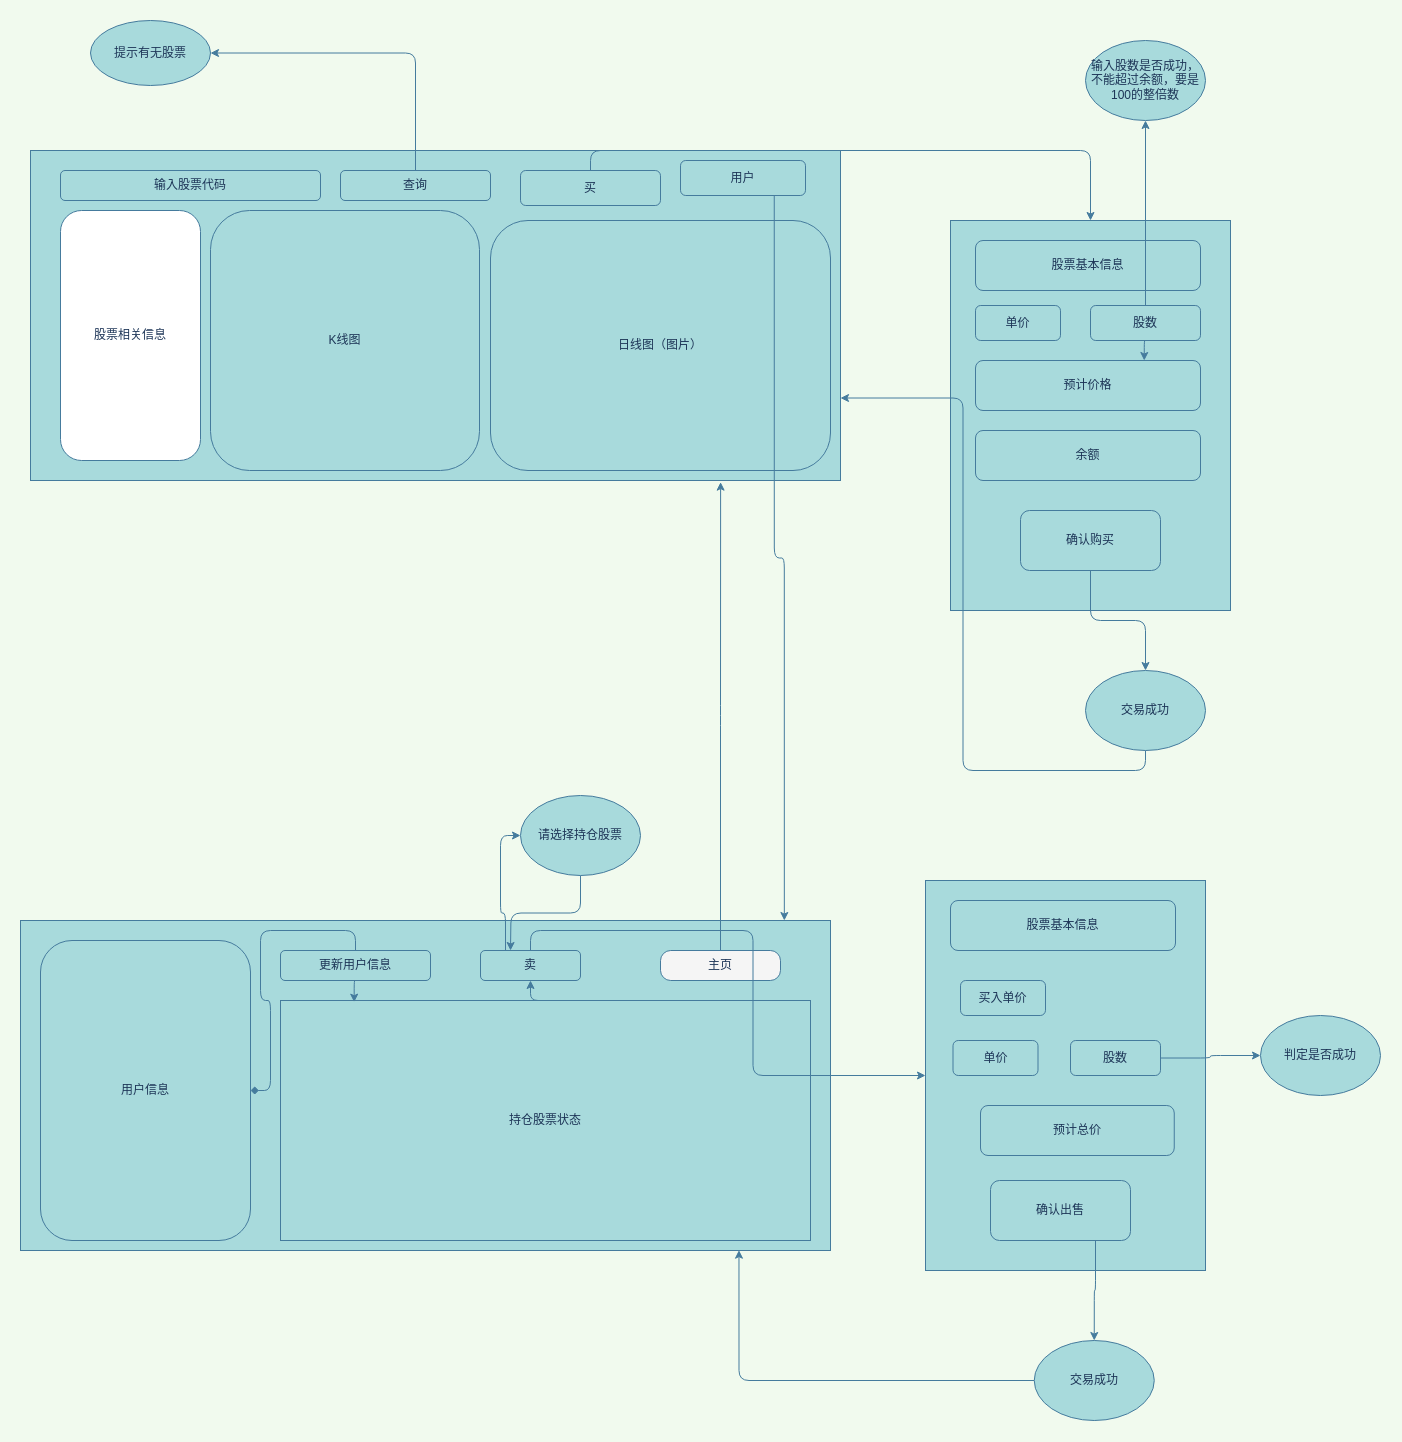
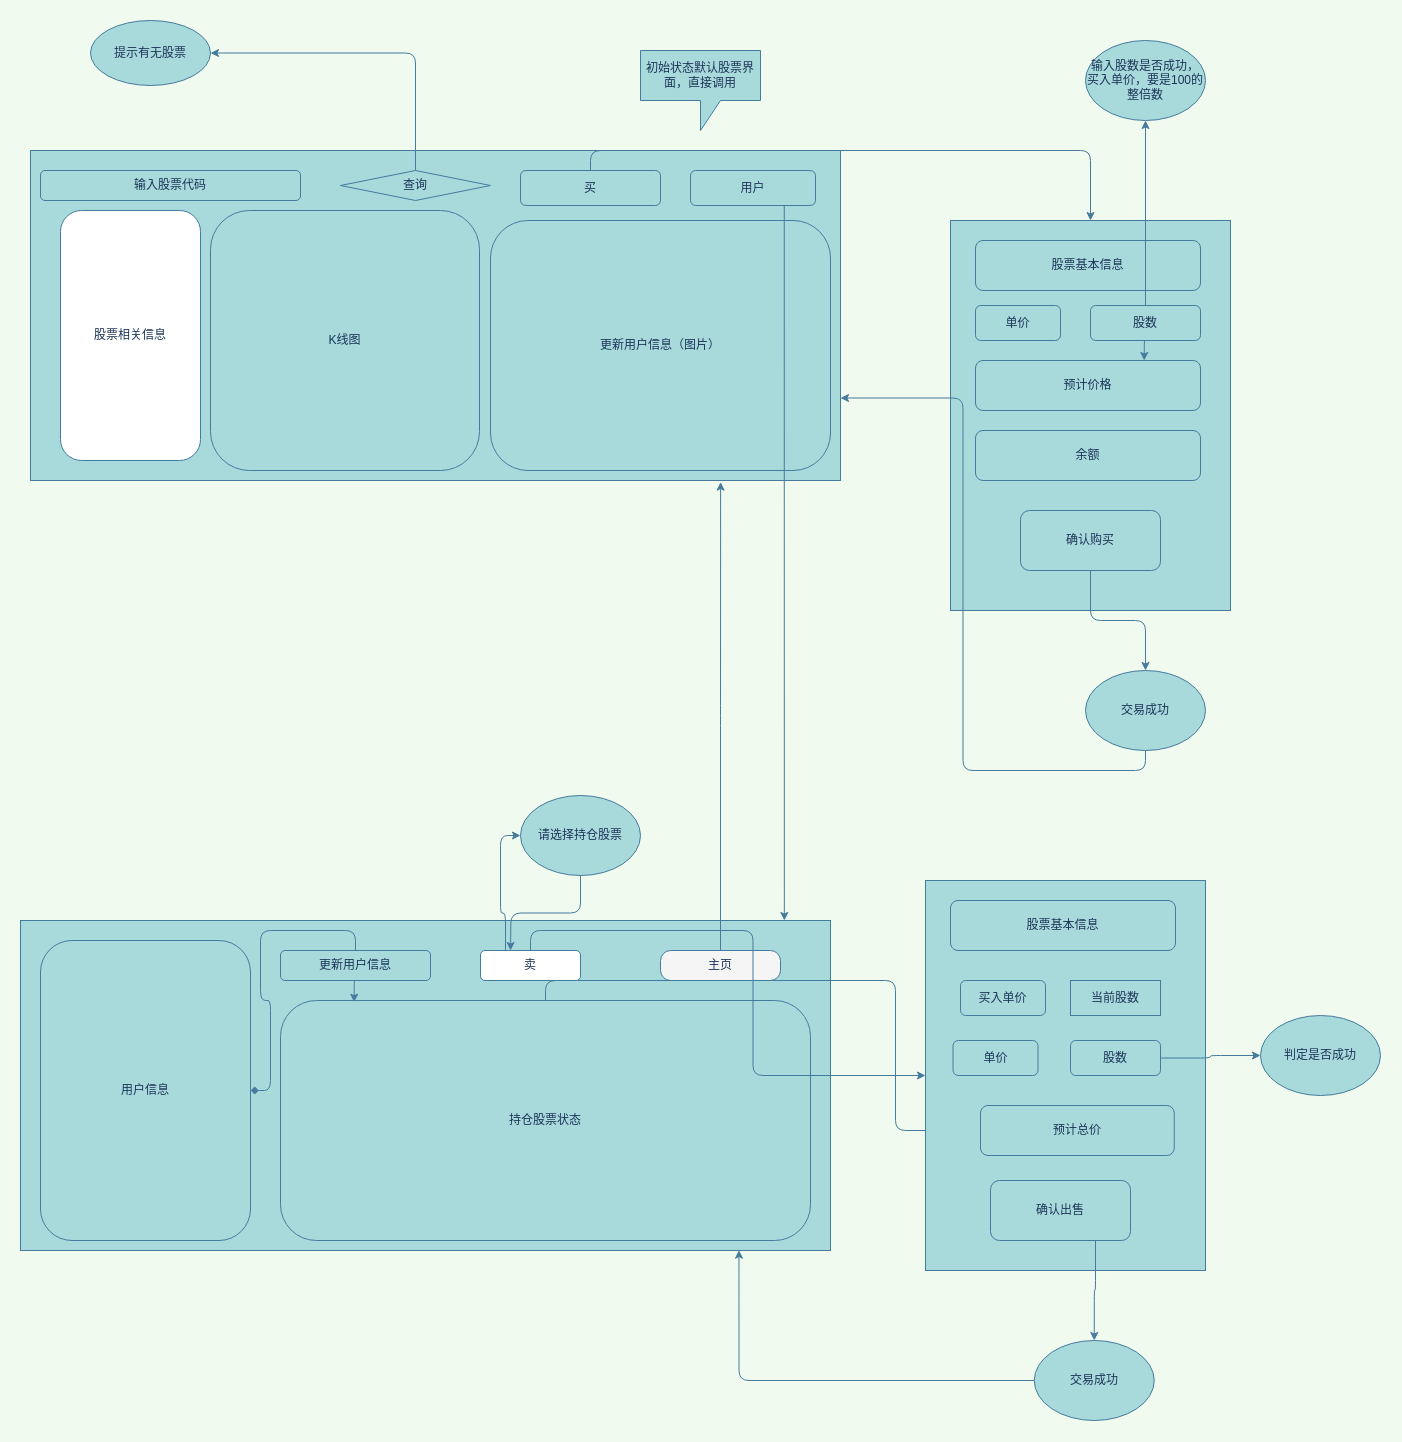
node "输入股数是否成功，不能超过余额，要是100的整倍数": label "输入股数是否成功，不能超过余额，要是100的整倍数" -> "输入股数是否成功，买入单价，要是100的整倍数"
node "初始状态默认股票界面，直接调用": added
node "用户": moved (743, 178) -> (753, 188)
node "输入股票代码": moved (191, 186) -> (171, 186)
node "查询": shape rounded rectangle -> diamond
node "日线图（图片）": label "日线图（图片）" -> "更新用户信息（图片）"
node "卖": fillcolor #a8dadc -> #ffffff
node "当前股数": added
edge "持仓股票状态" -> "卖": now "持仓股票状态" -> "预计总价"
node "持仓股票状态": shape rectangle -> rounded rectangle
